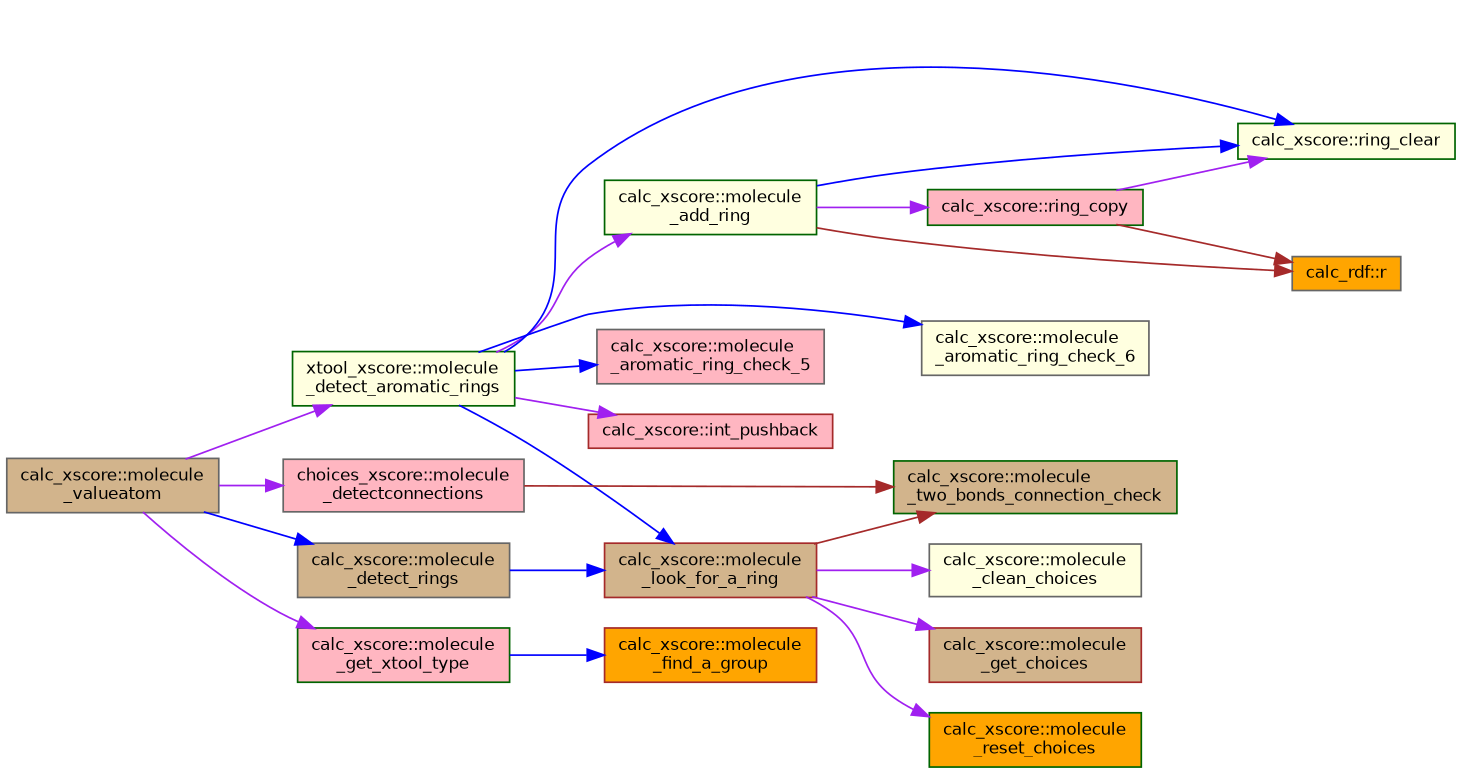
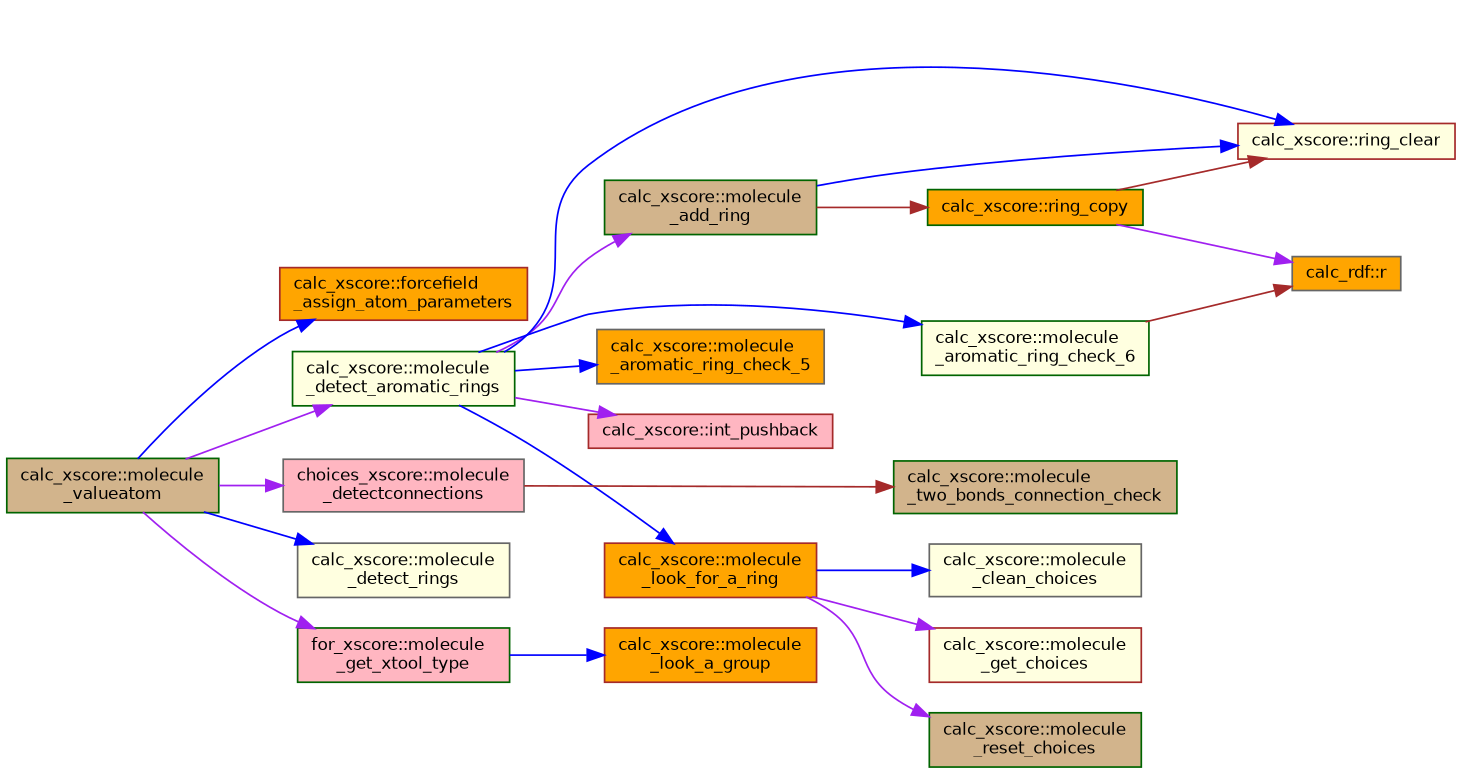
node "calc_xscore::ring_clear": color darkgreen -> brown
edge "calc_xscore::ring_copy" -> "calc_xscore::ring_clear": color purple -> brown
node "calc_xscore::molecule _add_ring": fillcolor lightyellow -> tan
edge "calc_xscore::molecule _add_ring" -> "calc_xscore::ring_copy": color purple -> brown
node "calc_xscore::ring_copy": fillcolor lightpink -> orange
edge "calc_xscore::ring_copy" -> "calc_rdf::r": color brown -> purple
edge "calc_xscore::molecule _add_ring" -> "calc_rdf::r": now "calc_xscore::molecule _aromatic_ring_check_6" -> "calc_rdf::r"
node "calc_xscore::forcefield _assign_atom_parameters": added
node "calc_xscore::molecule _aromatic_ring_check_6": color gray40 -> darkgreen
node "calc_xscore::molecule _aromatic_ring_check_5": fillcolor lightpink -> orange
node "xtool_xscore::molecule _detect_aromatic_rings": label "xtool_xscore::molecule _detect_aromatic_rings" -> "calc_xscore::molecule _detect_aromatic_rings"
node "calc_xscore::molecule _valueatom": color gray40 -> darkgreen
edge "calc_xscore::molecule _look_for_a_ring" -> "calc_xscore::molecule _two_bonds_connection_check": removed
node "calc_xscore::molecule _detect_rings": fillcolor tan -> lightyellow
edge "calc_xscore::molecule _detect_rings" -> "calc_xscore::molecule _look_for_a_ring": removed
node "calc_xscore::molecule _look_for_a_ring": fillcolor tan -> orange
edge "calc_xscore::molecule _look_for_a_ring" -> "calc_xscore::molecule _clean_choices": color purple -> blue
node "calc_xscore::molecule _get_xtool_type": label "calc_xscore::molecule _get_xtool_type" -> "for_xscore::molecule _get_xtool_type"
node "calc_xscore::molecule _find_a_group": label "calc_xscore::molecule _find_a_group" -> "calc_xscore::molecule _look_a_group"
node "calc_xscore::molecule _get_choices": fillcolor tan -> lightyellow
node "calc_xscore::molecule _reset_choices": fillcolor orange -> tan
